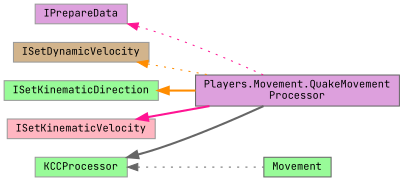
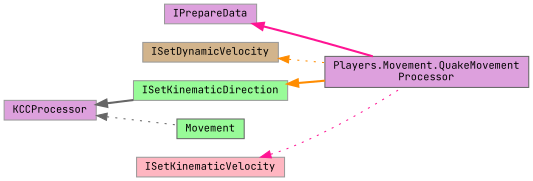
edge "Players.Movement.QuakeMovement Processor" -> "IPrepareData": style dotted -> bold
edge "Players.Movement.QuakeMovement Processor" -> "ISetKinematicVelocity": style bold -> dotted
edge "Players.Movement.QuakeMovement Processor" -> "KCCProcessor": now "ISetKinematicDirection" -> "KCCProcessor"
node "KCCProcessor": fillcolor palegreen -> plum
